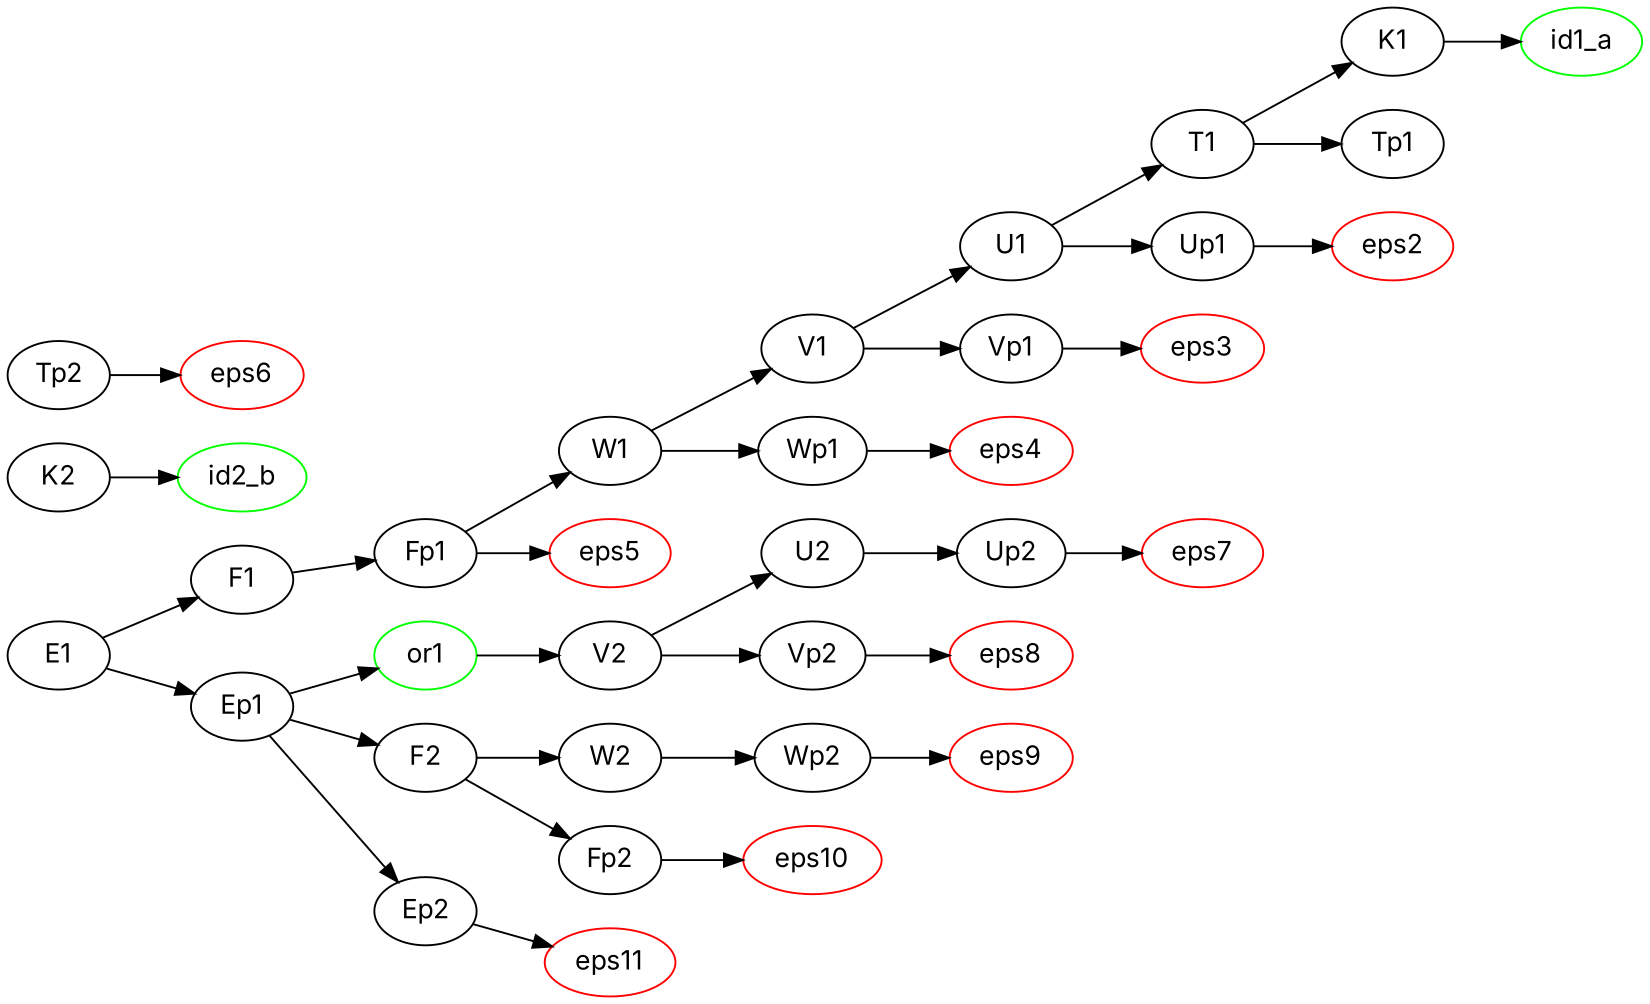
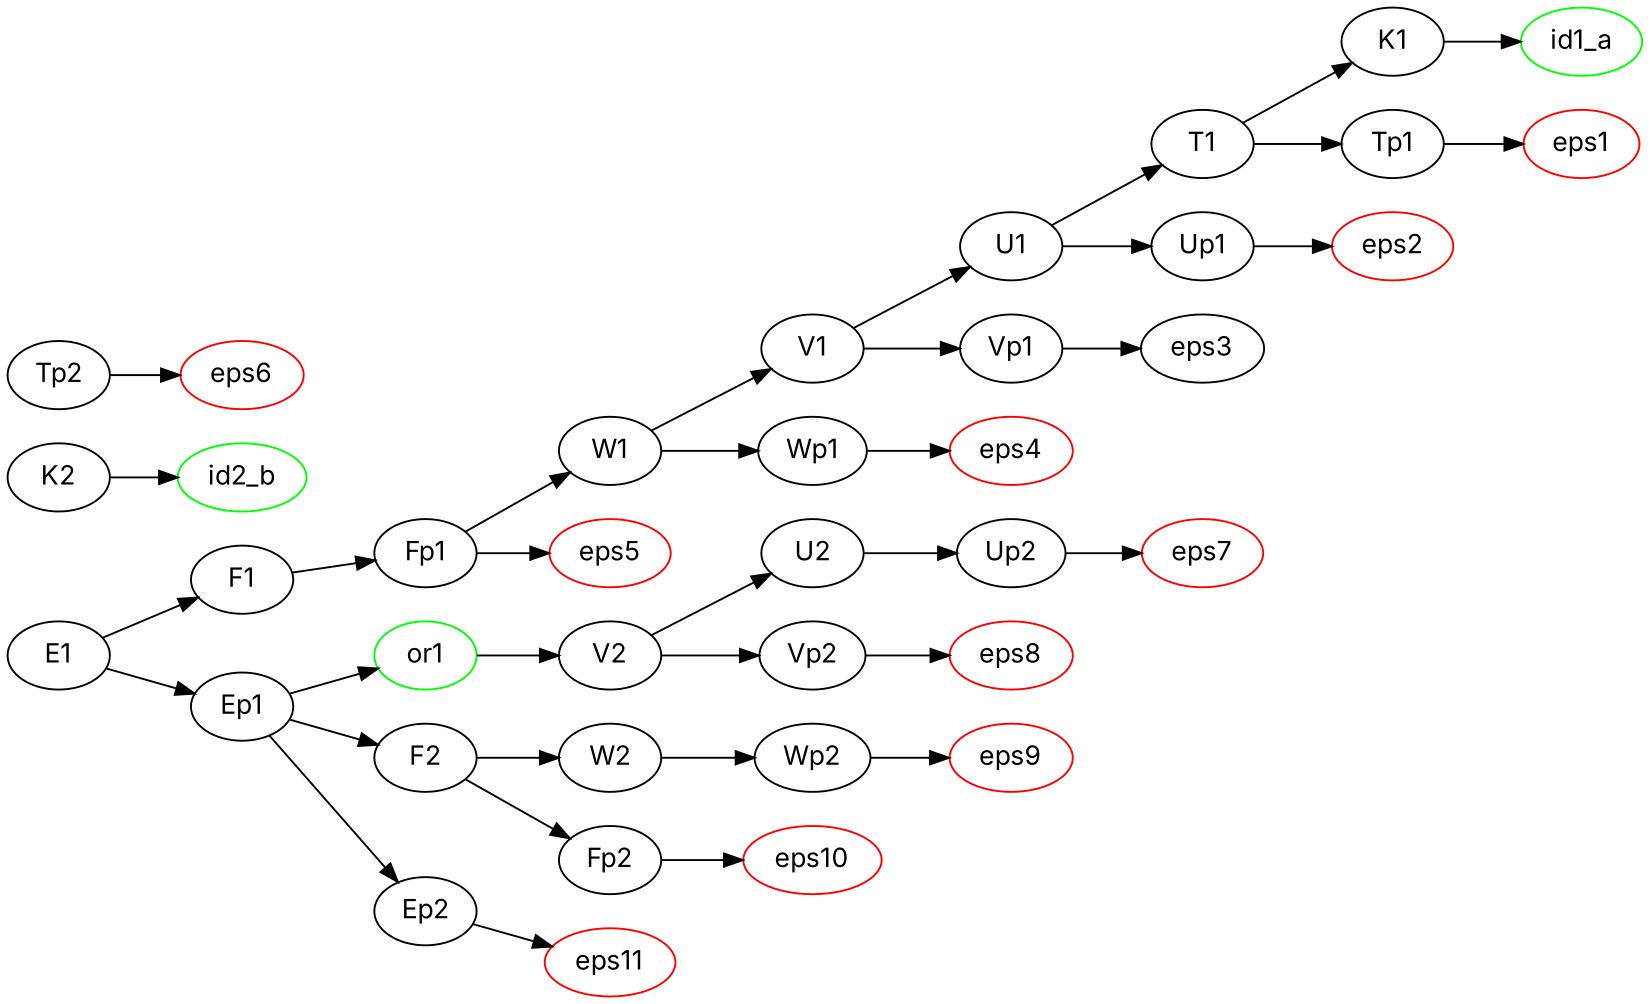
node "eps1": added
node "eps3": color red -> black
